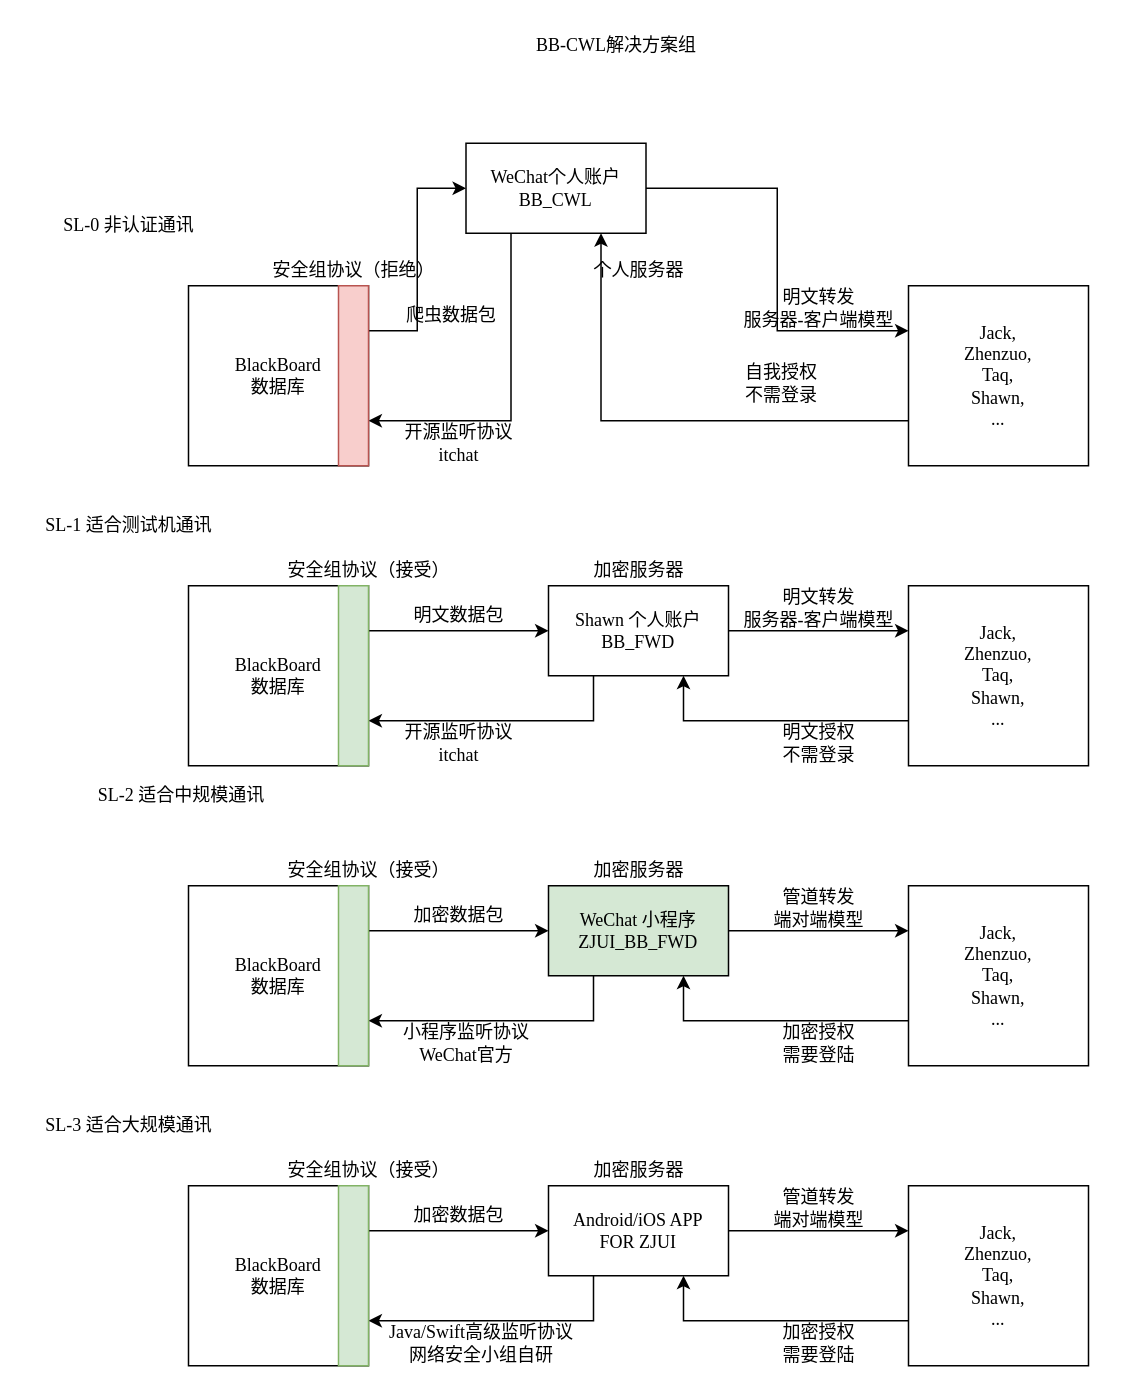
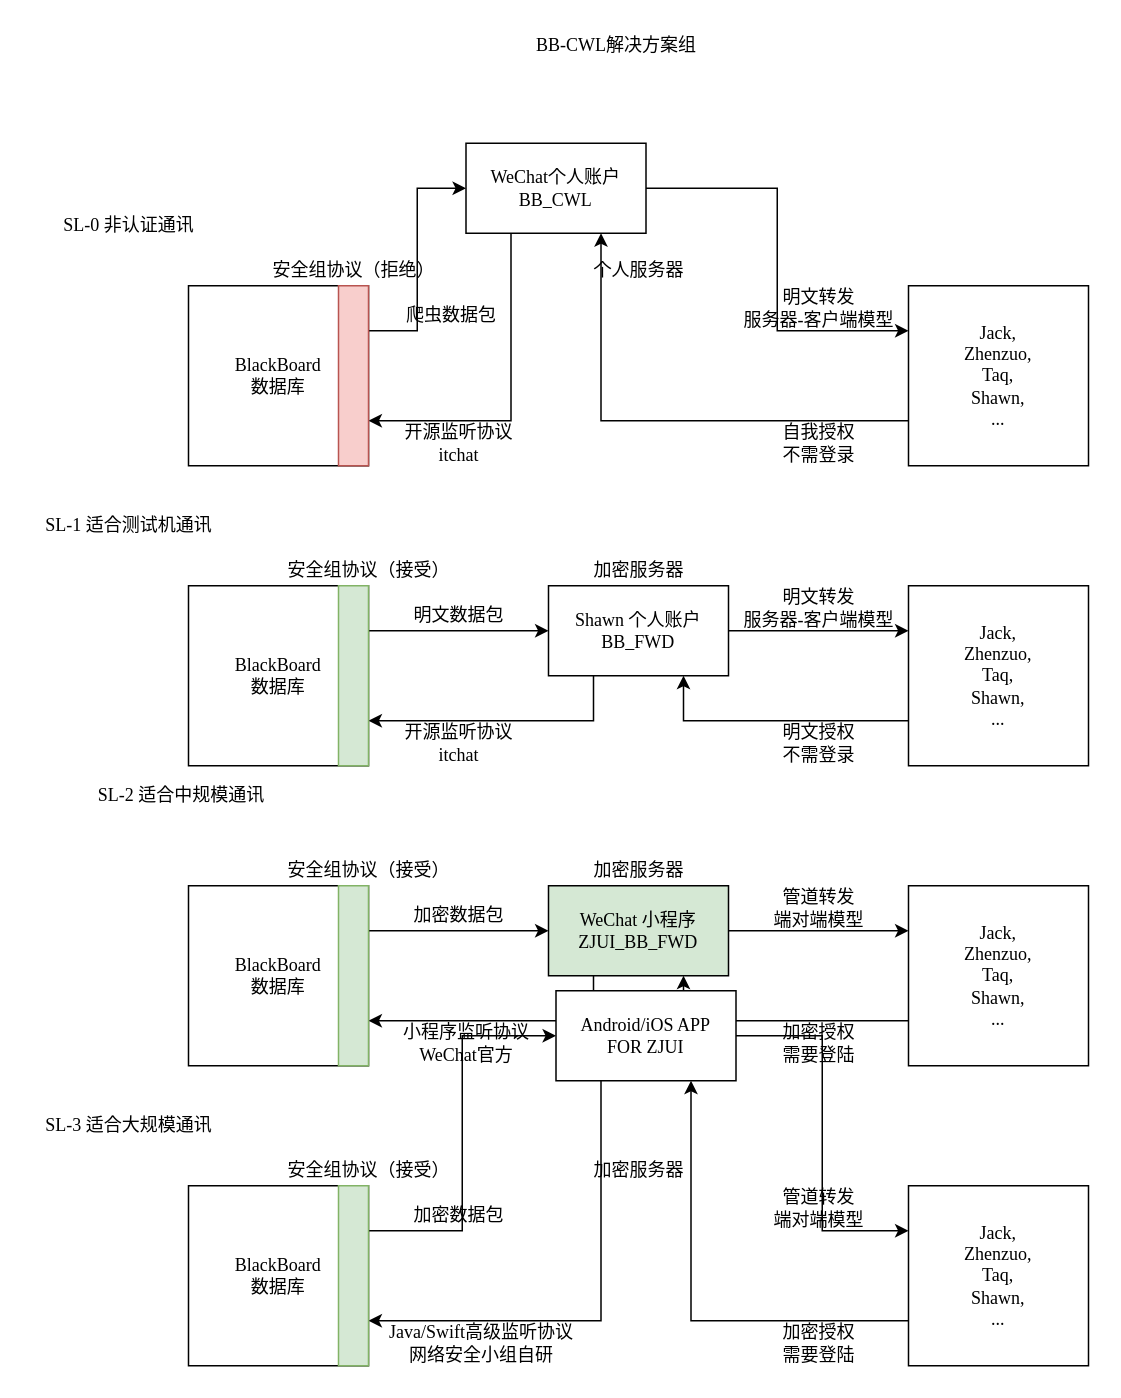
node "自我授权 不需登录": moved (781, 383) -> (818, 443)
node "Android/iOS APP FOR ZJUI": moved (638, 1231) -> (646, 1036)
